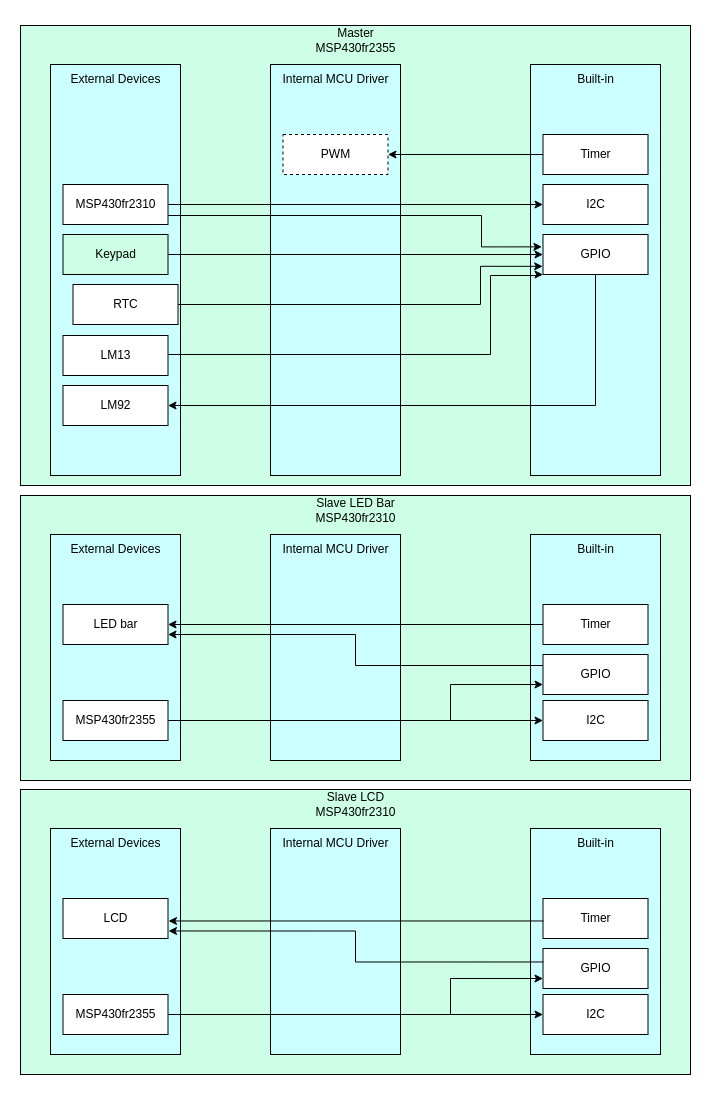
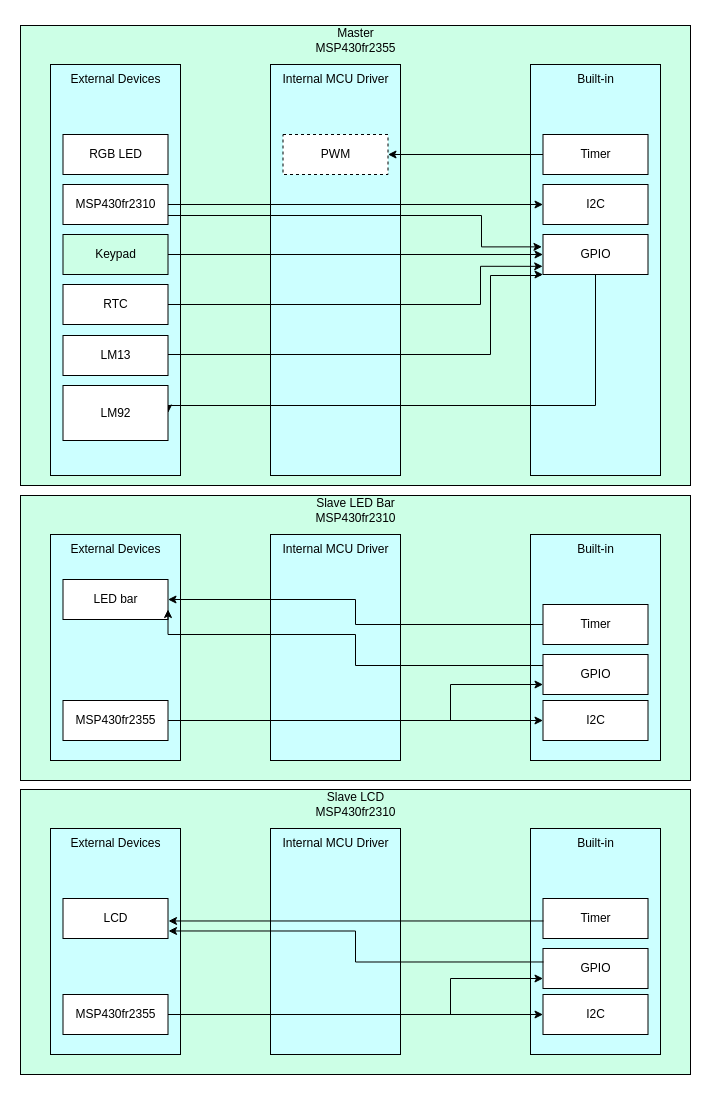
node "RGB LED": added
node "RTC": moved (126, 305) -> (116, 305)
node "LM92": size 105x40 -> 105x55
node "LED bar": moved (116, 625) -> (116, 600)
